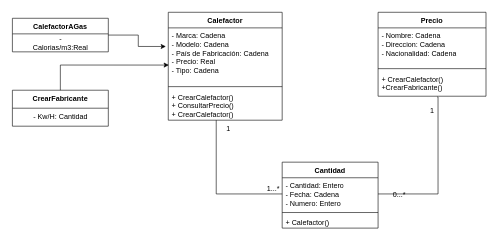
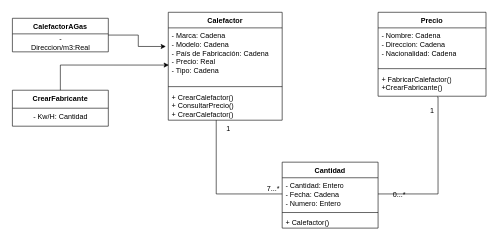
node "- Calorias/m3:Real": label "- Calorias/m3:Real" -> "- Direccion/m3:Real"
node "+ CrearCalefactor() +CrearFabricante()": label "+ CrearCalefactor() +CrearFabricante()" -> "+ FabricarCalefactor() +CrearFabricante()"
node "1...*": label "1...*" -> "7...*"
